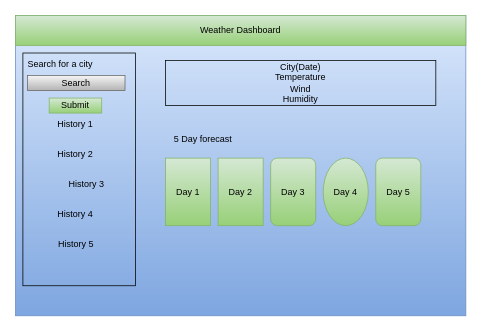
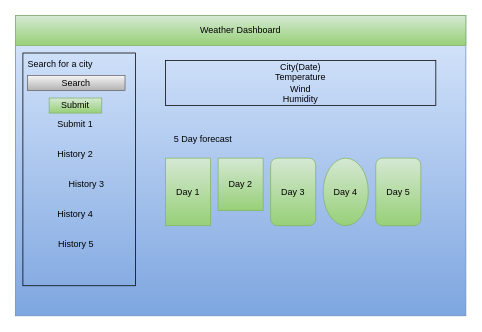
node "History 1": label "History 1" -> "Submit 1"
node "Day 2": size 45x68 -> 45x53
